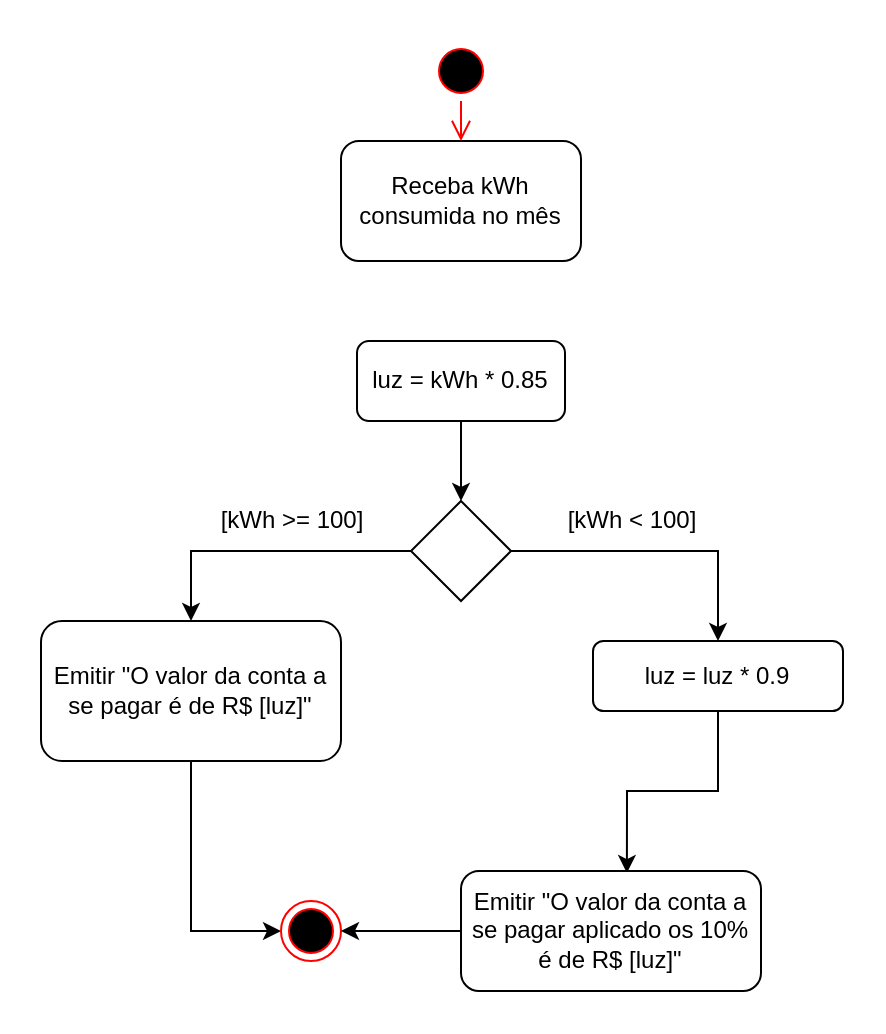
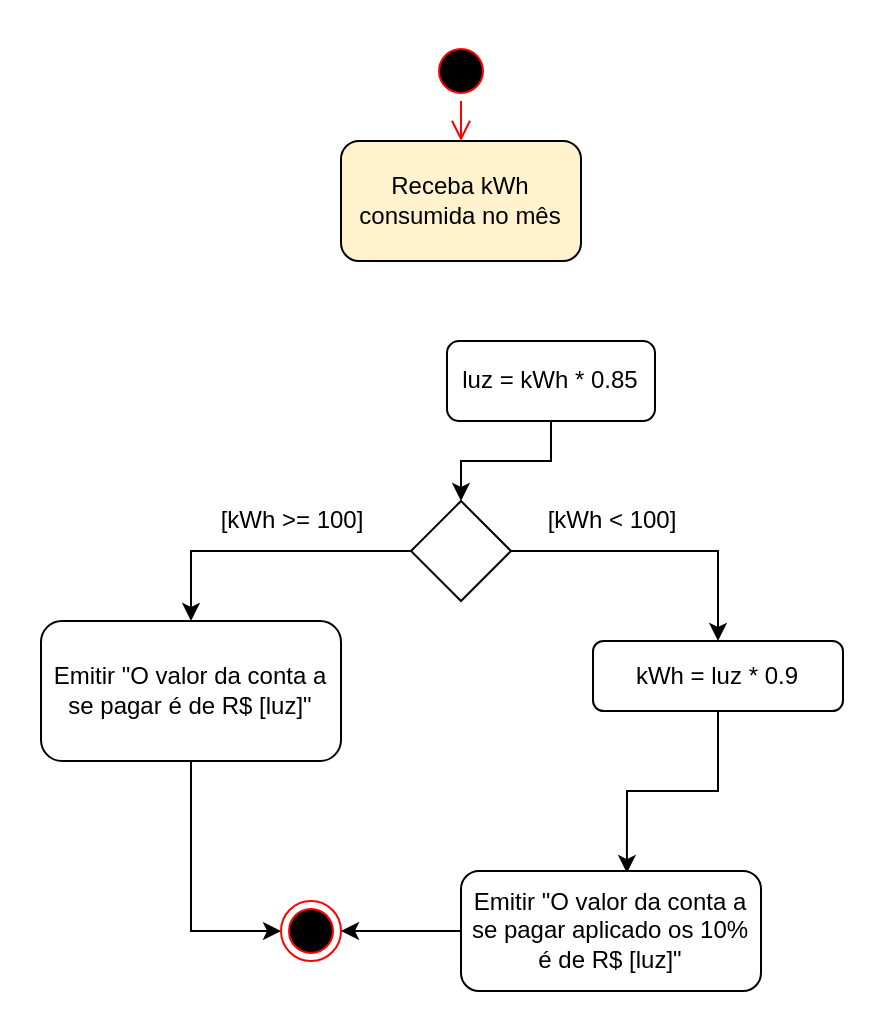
node "Receba kWh consumida no mês": fillcolor #ffffff -> #fff2cc
node "luz = kWh * 0.85": moved (461, 381) -> (551, 381)
node "[kWh < 100]": moved (633, 521) -> (613, 521)
node "luz = luz * 0.9": label "luz = luz * 0.9" -> "kWh = luz * 0.9"
